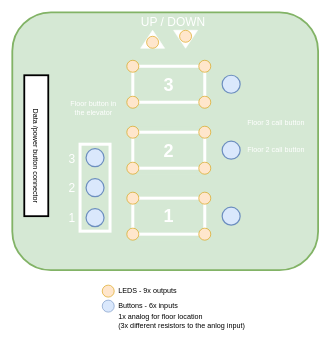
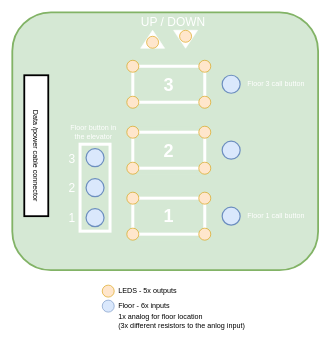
node "Floor button in the elevator": moved (94, 108) -> (94, 132)
node "Data /power button connector": label "Data /power button connector" -> "Data /power cable connector"
node "Floor 3 call button": moved (276, 123) -> (276, 84)
node "Floor 2 call button": removed
node "Floor 1 call button": added
node "LEDS - 9x outputs": label "LEDS - 9x outputs" -> "LEDS - 5x outputs"
node "Buttons - 6x inputs": label "Buttons - 6x inputs" -> "Floor - 6x inputs"
